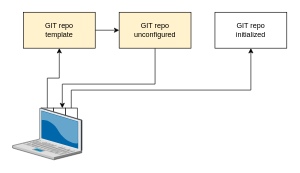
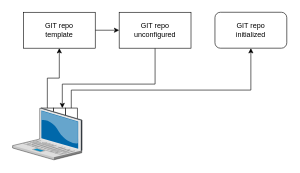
node "GIT repo template": fillcolor #fff2cc -> #ffffff
node "GIT repo unconfigured": fillcolor #fff2cc -> #ffffff
node "GIT repo initialized": shape rectangle -> rounded rectangle
